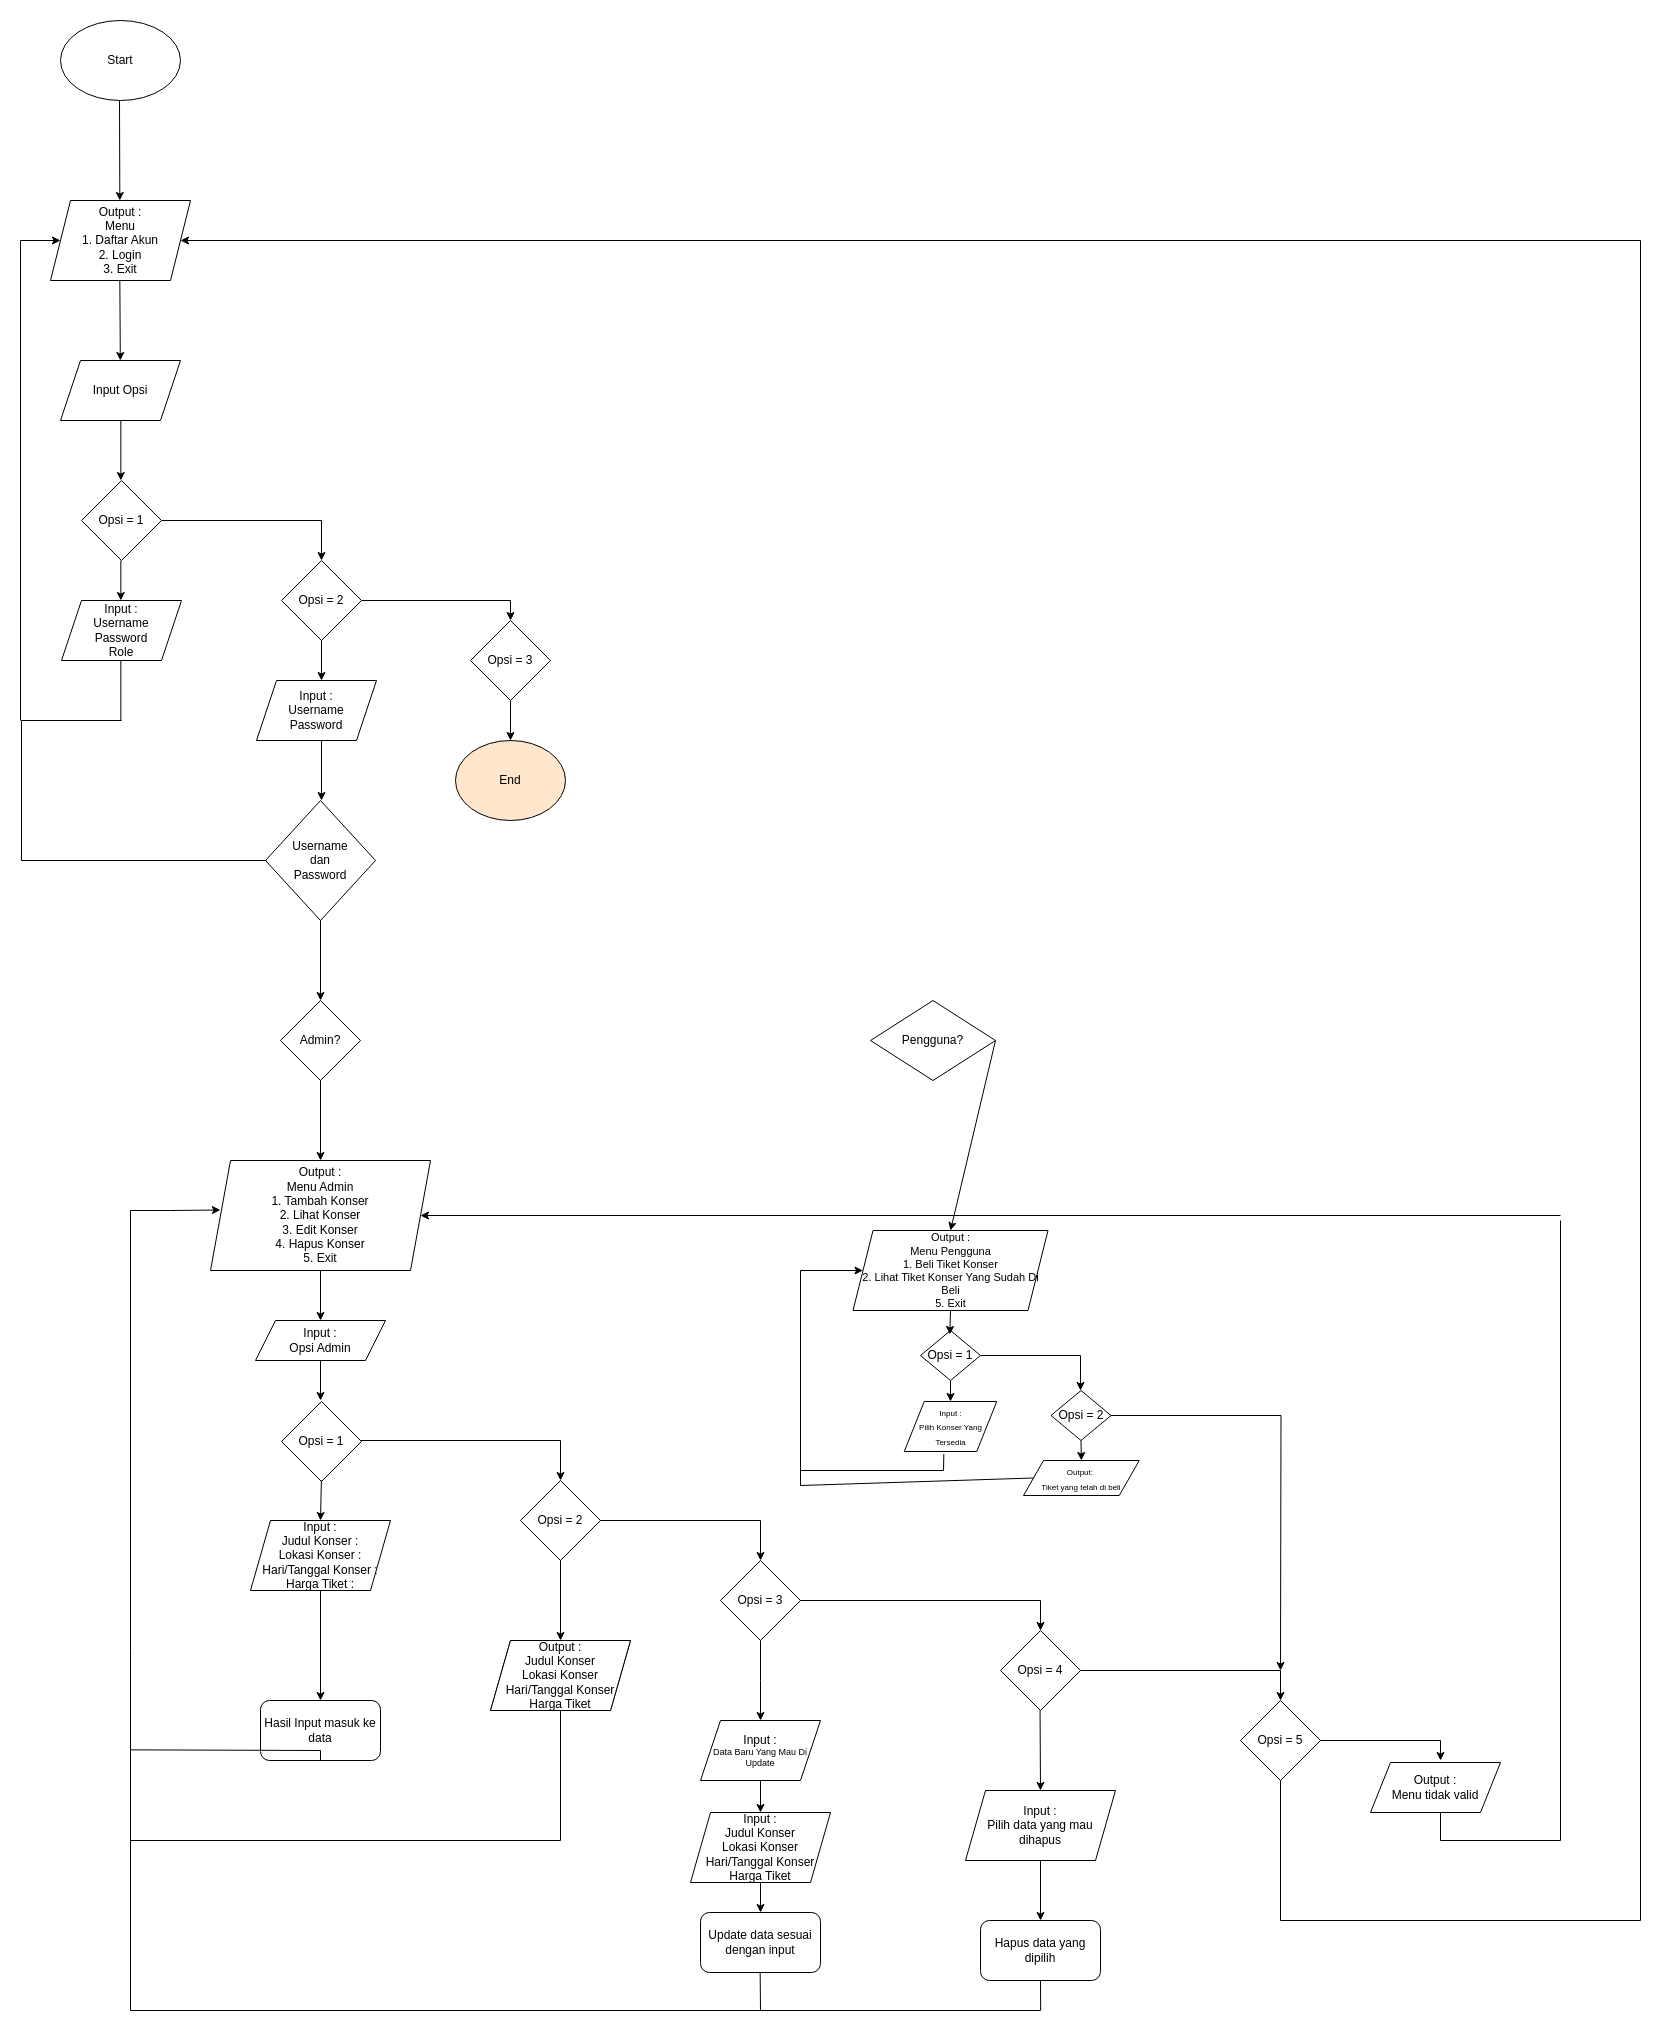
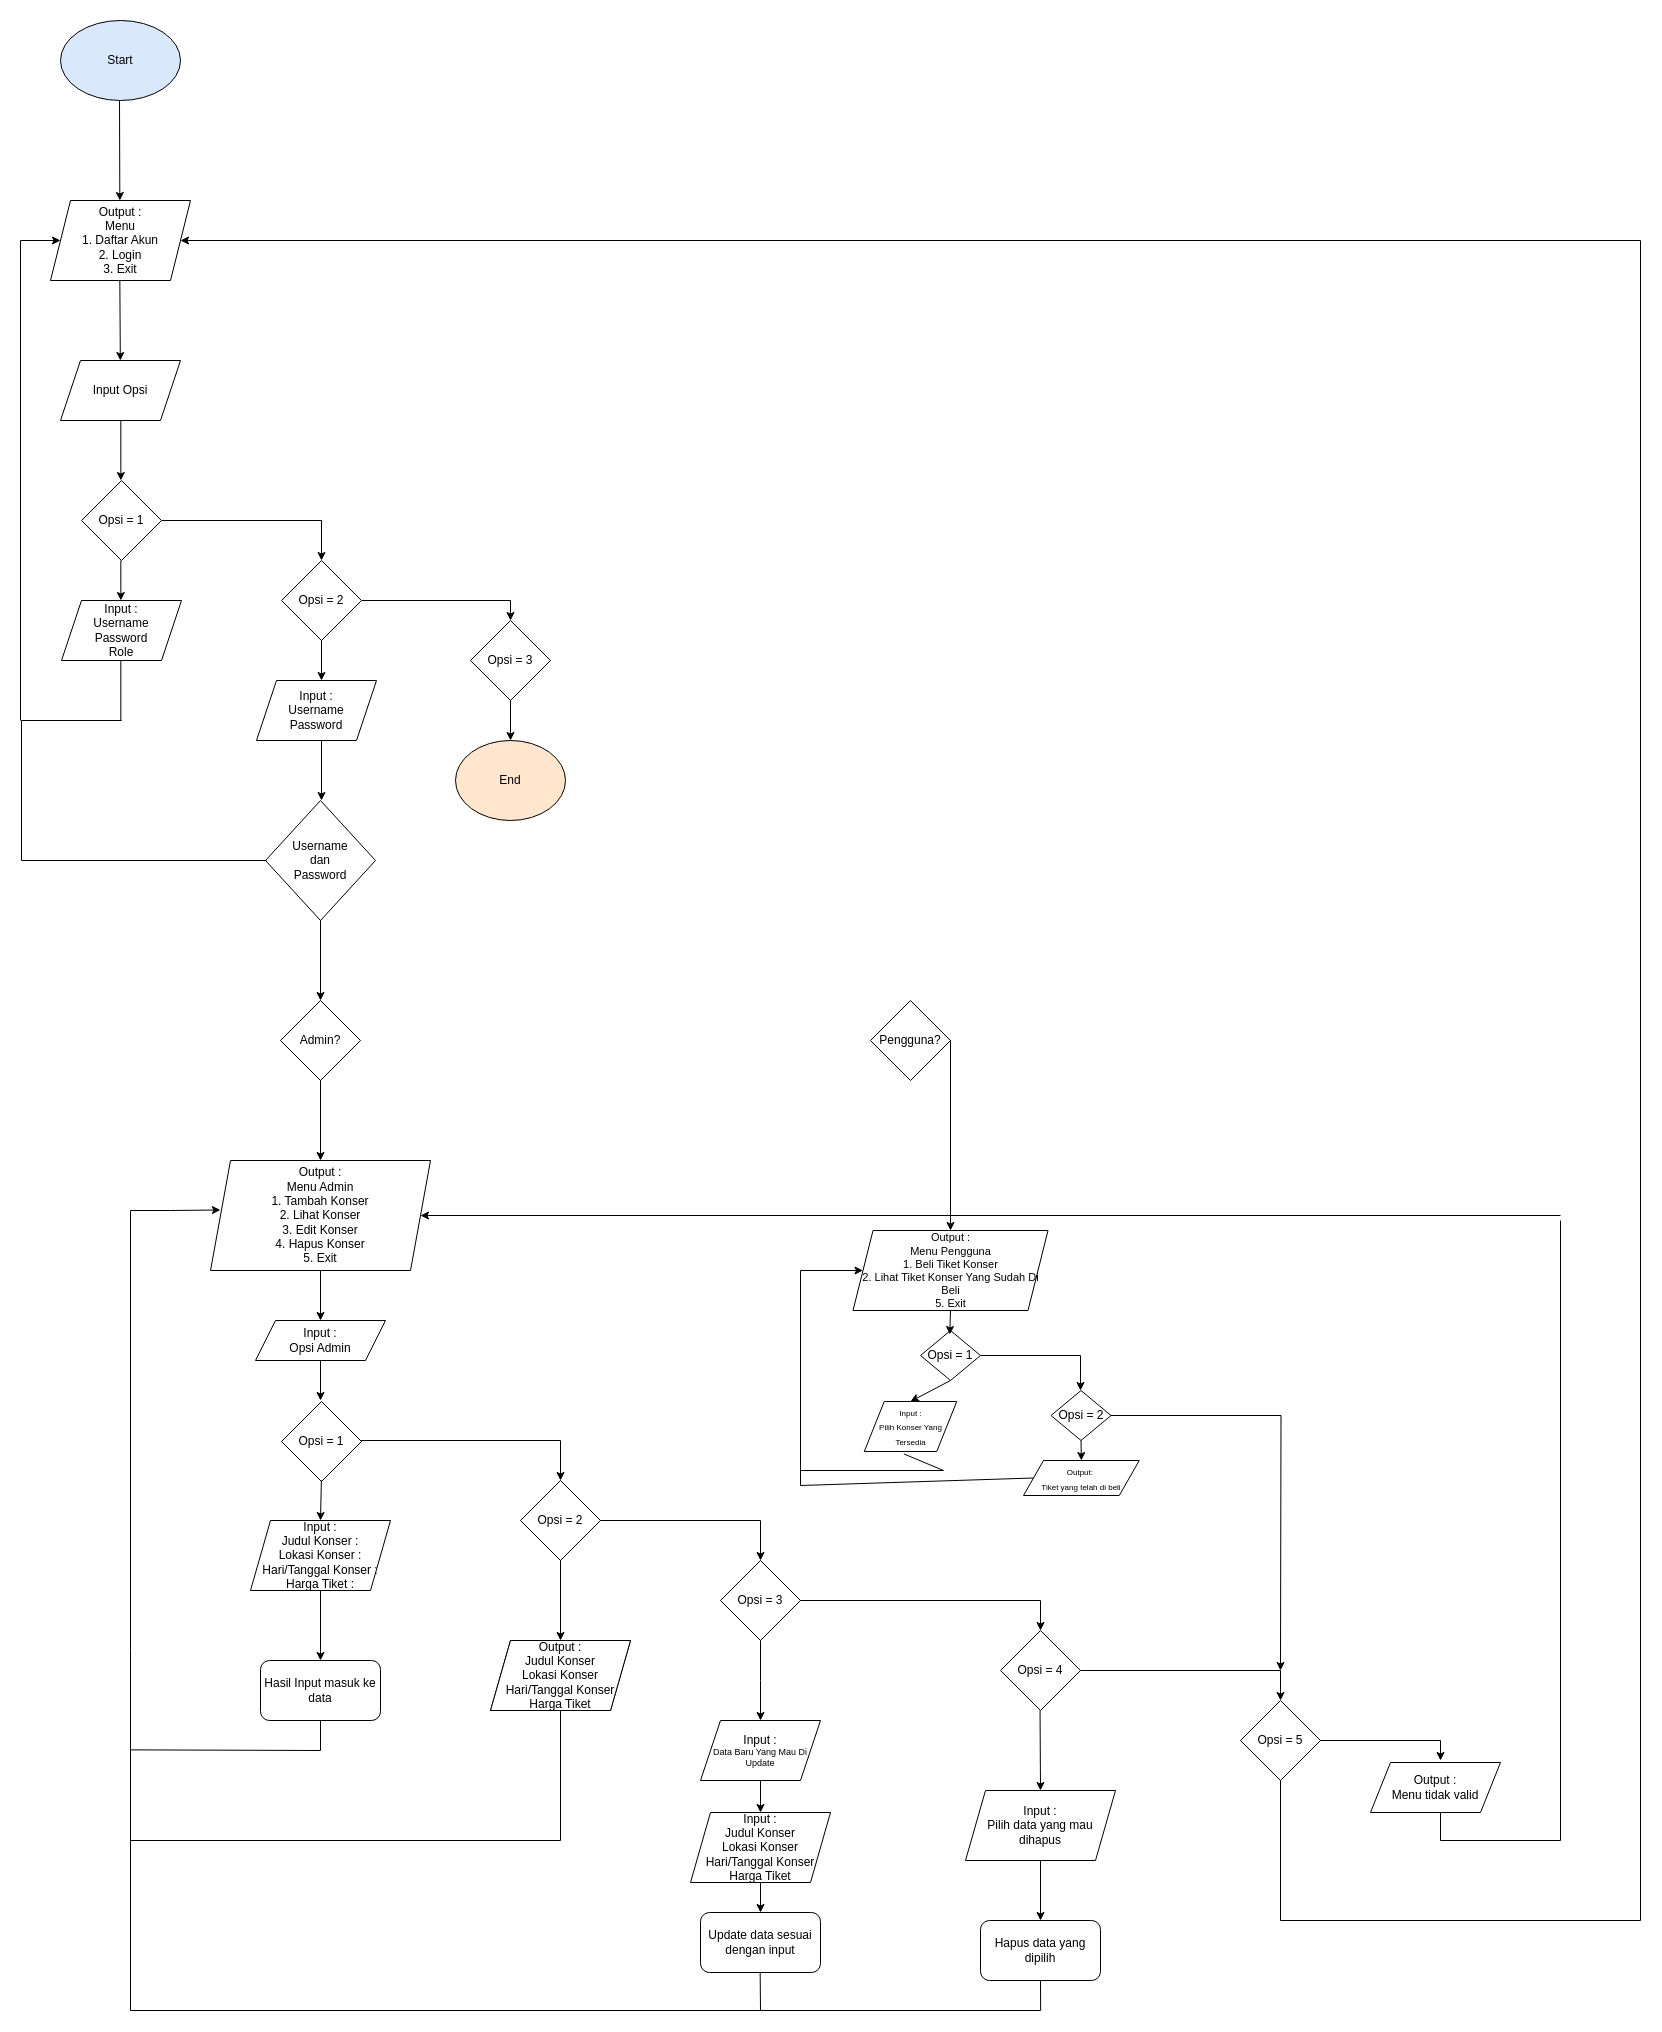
node "Start": fillcolor #ffffff -> #dae8fc
node "Pengguna?": size 125x80 -> 80x80
node "Input : Pilih Konser Yang Tersedia": moved (951, 1427) -> (911, 1427)
node "Hasil Input masuk ke data": moved (321, 1731) -> (321, 1691)
